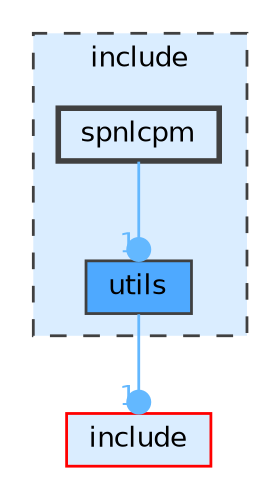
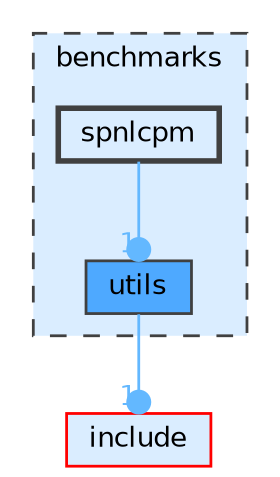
cluster "include": label "include" -> "benchmarks"
